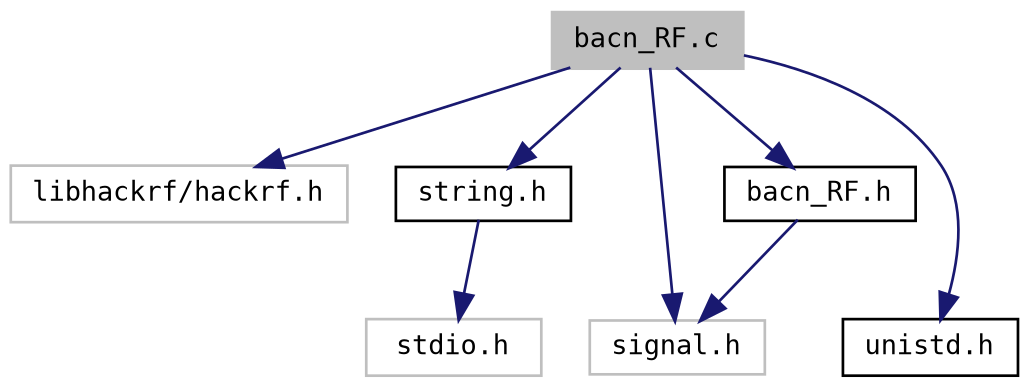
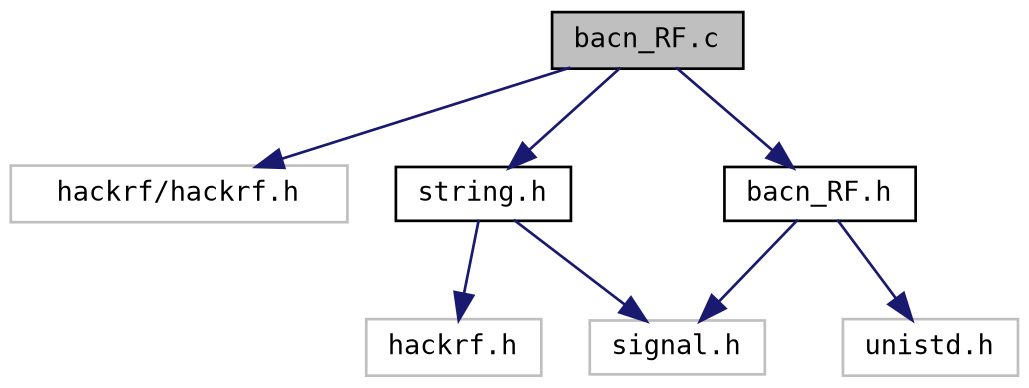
node "bacn_RF.c": color grey75 -> black
edge "bacn_RF.c" -> "unistd.h": now "bacn_RF.h" -> "unistd.h"
edge "bacn_RF.c" -> "signal.h": now "string.h" -> "signal.h"
node "libhackrf/hackrf.h": label "libhackrf/hackrf.h" -> "hackrf/hackrf.h"
node "stdio.h": label "stdio.h" -> "hackrf.h"
node "unistd.h": color black -> grey75
